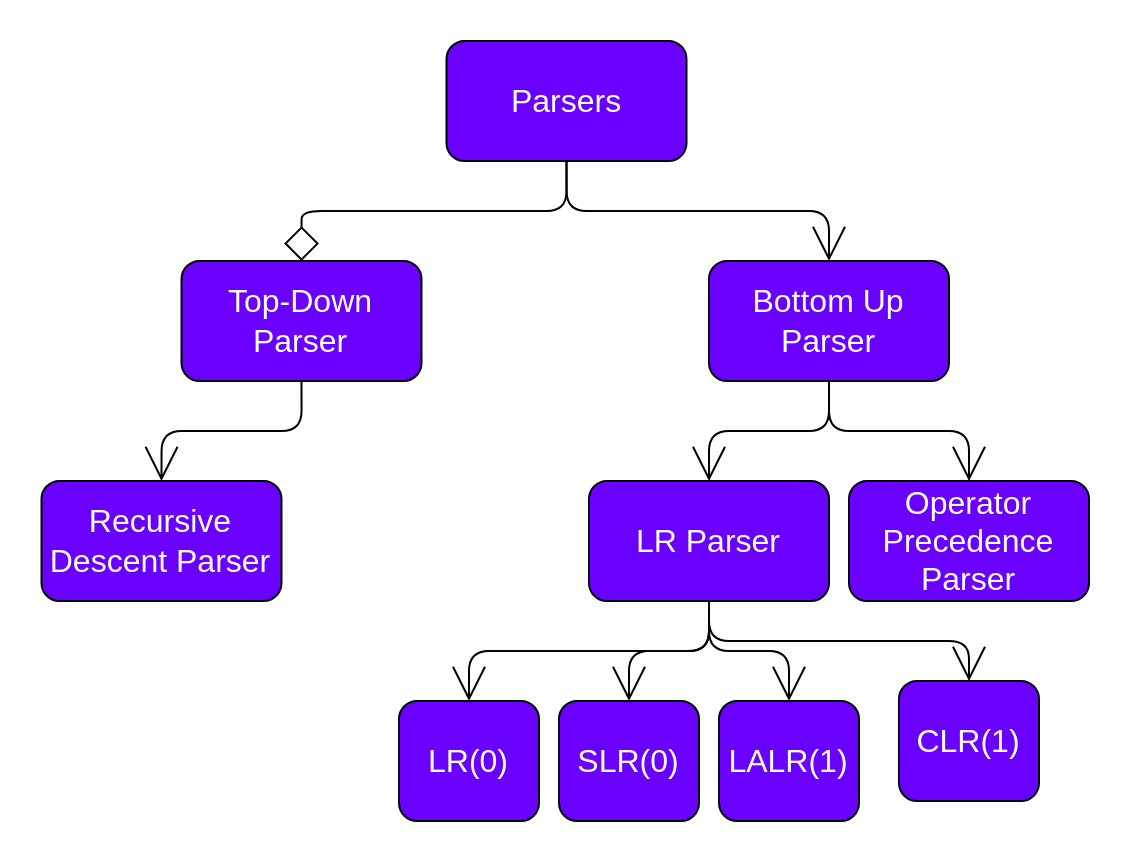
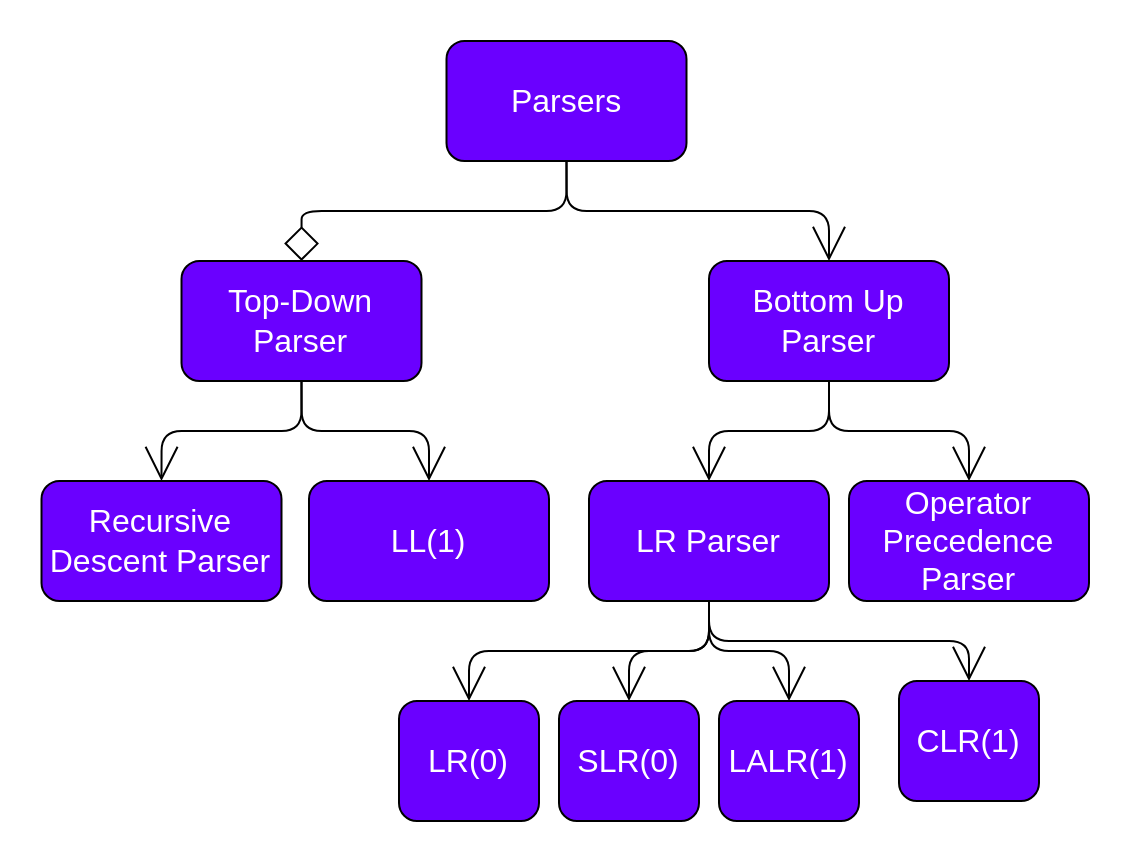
edge "Top-Down Parser" -> "LL(1)": added
node "LL(1)": added
